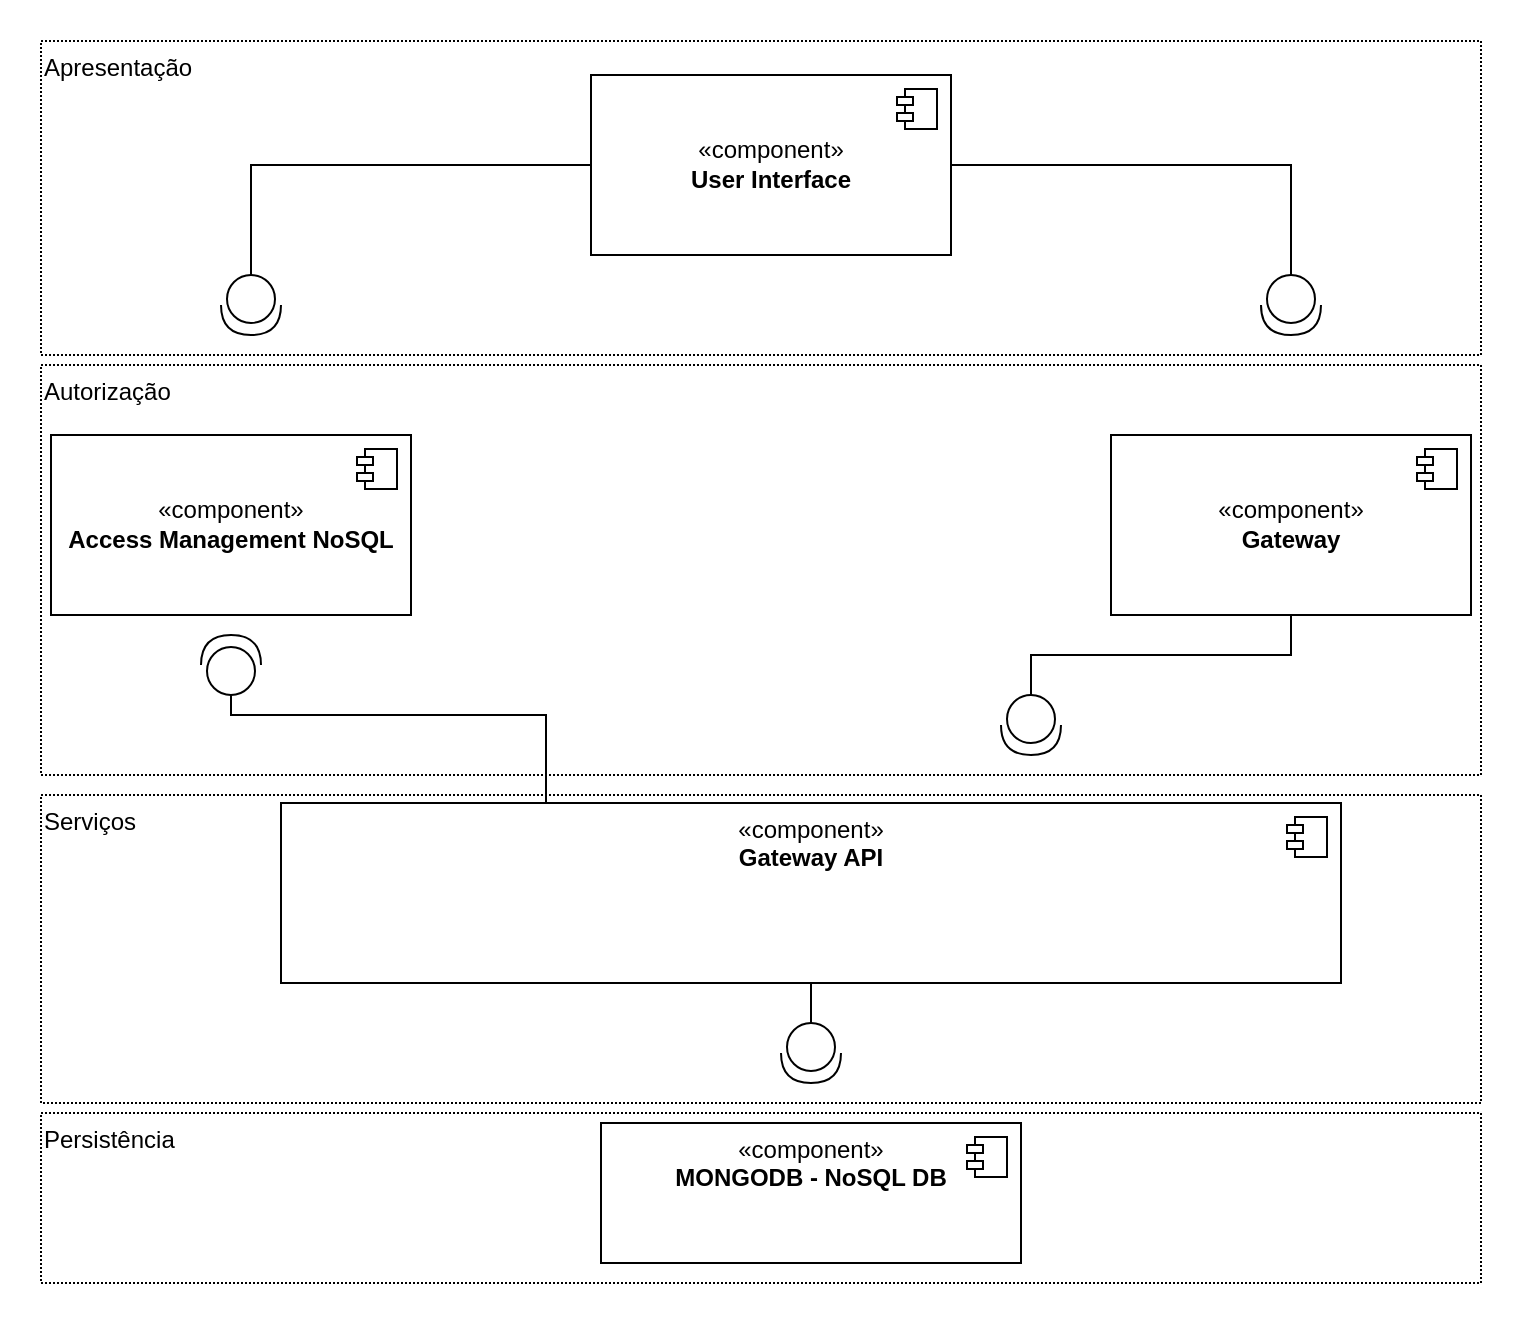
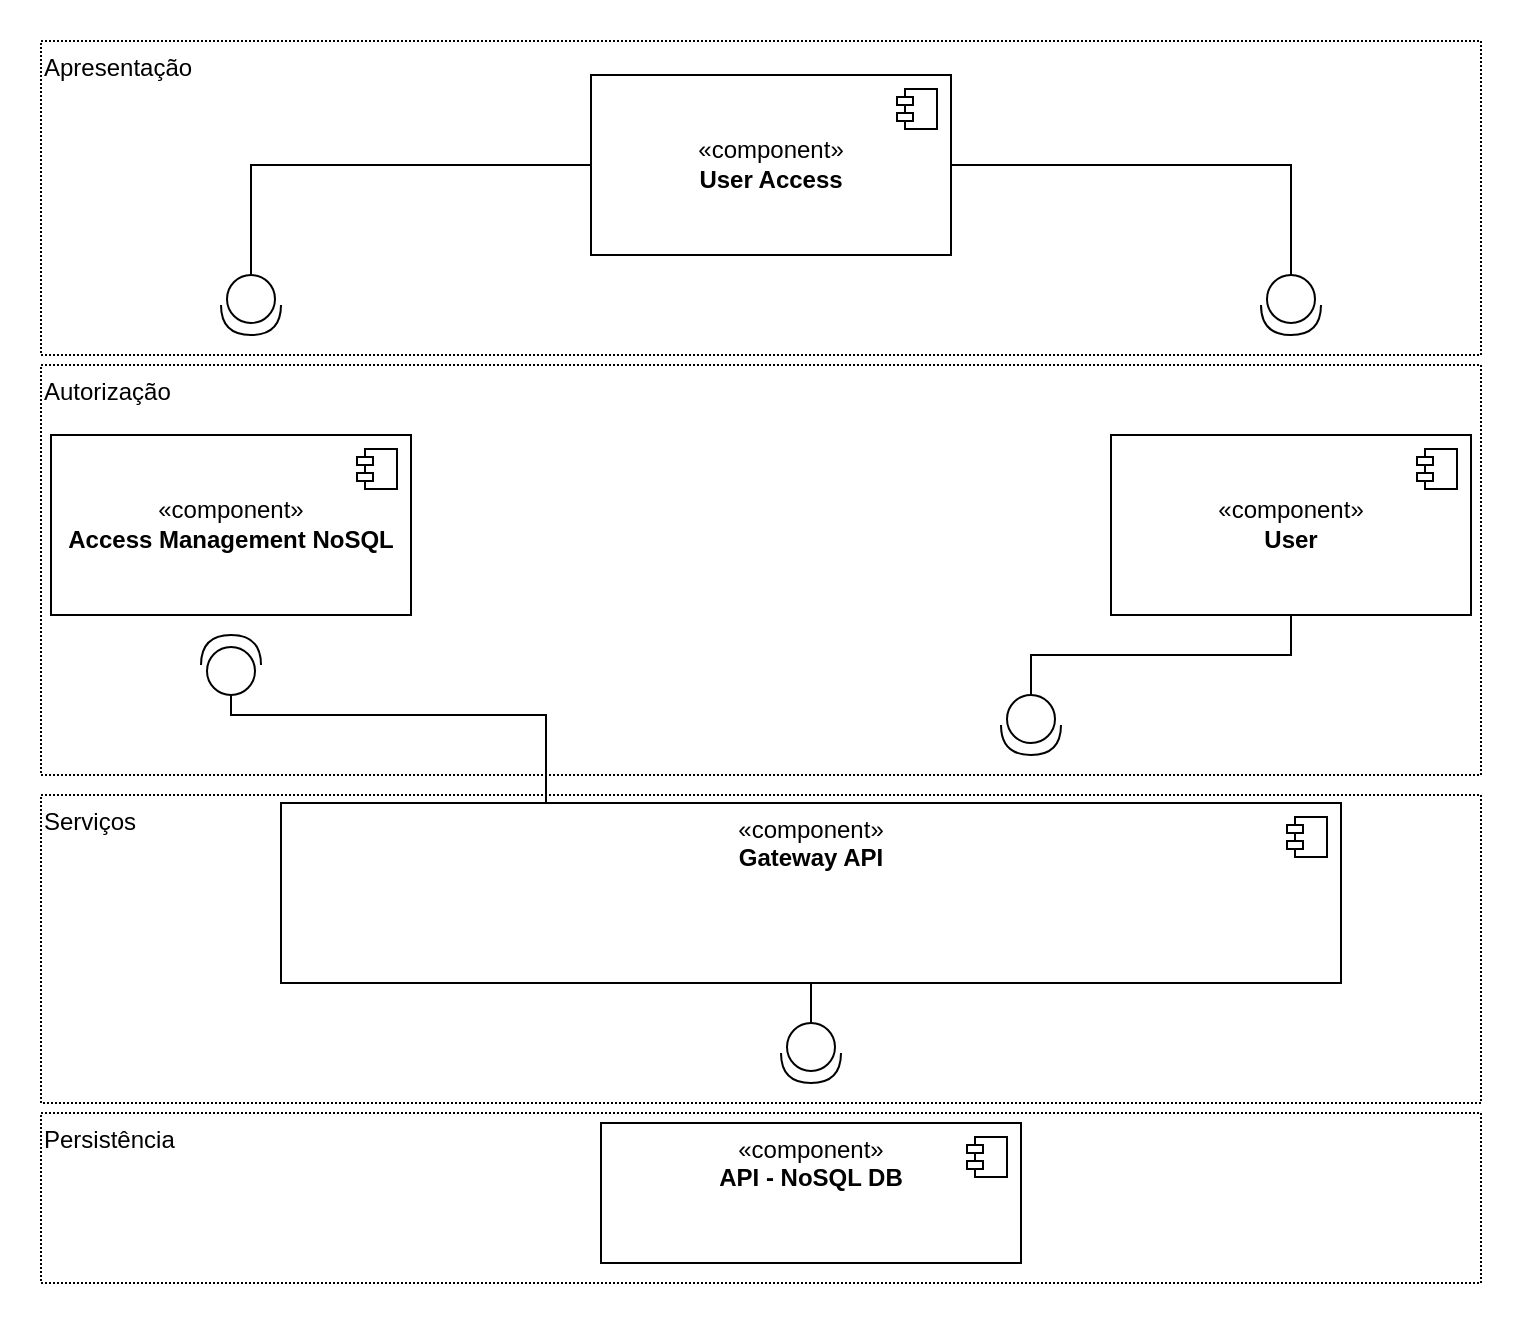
node "«component» User Interface": label "«component» User Interface" -> "«component» User Access"
node "«component» Gateway": label "«component» Gateway" -> "«component» User"
node "«component» MONGODB - NoSQL DB": label "«component» MONGODB - NoSQL DB" -> "«component» API - NoSQL DB"
